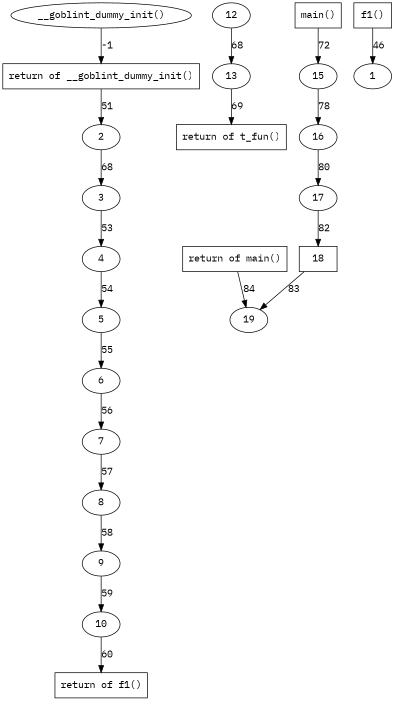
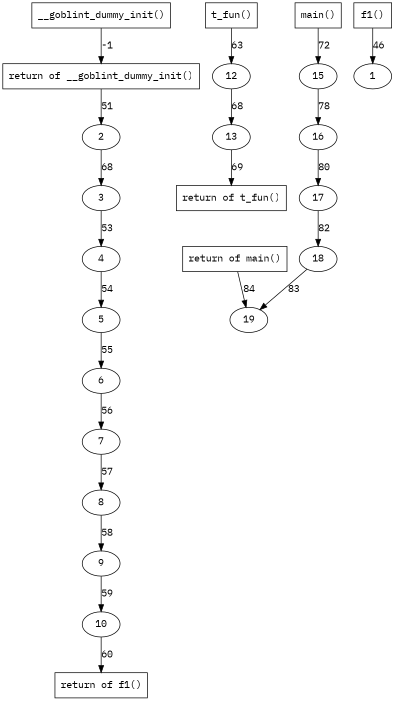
node "__goblint_dummy_init()": shape ellipse -> box
node "t_fun()": added
node "18": shape box -> ellipse
